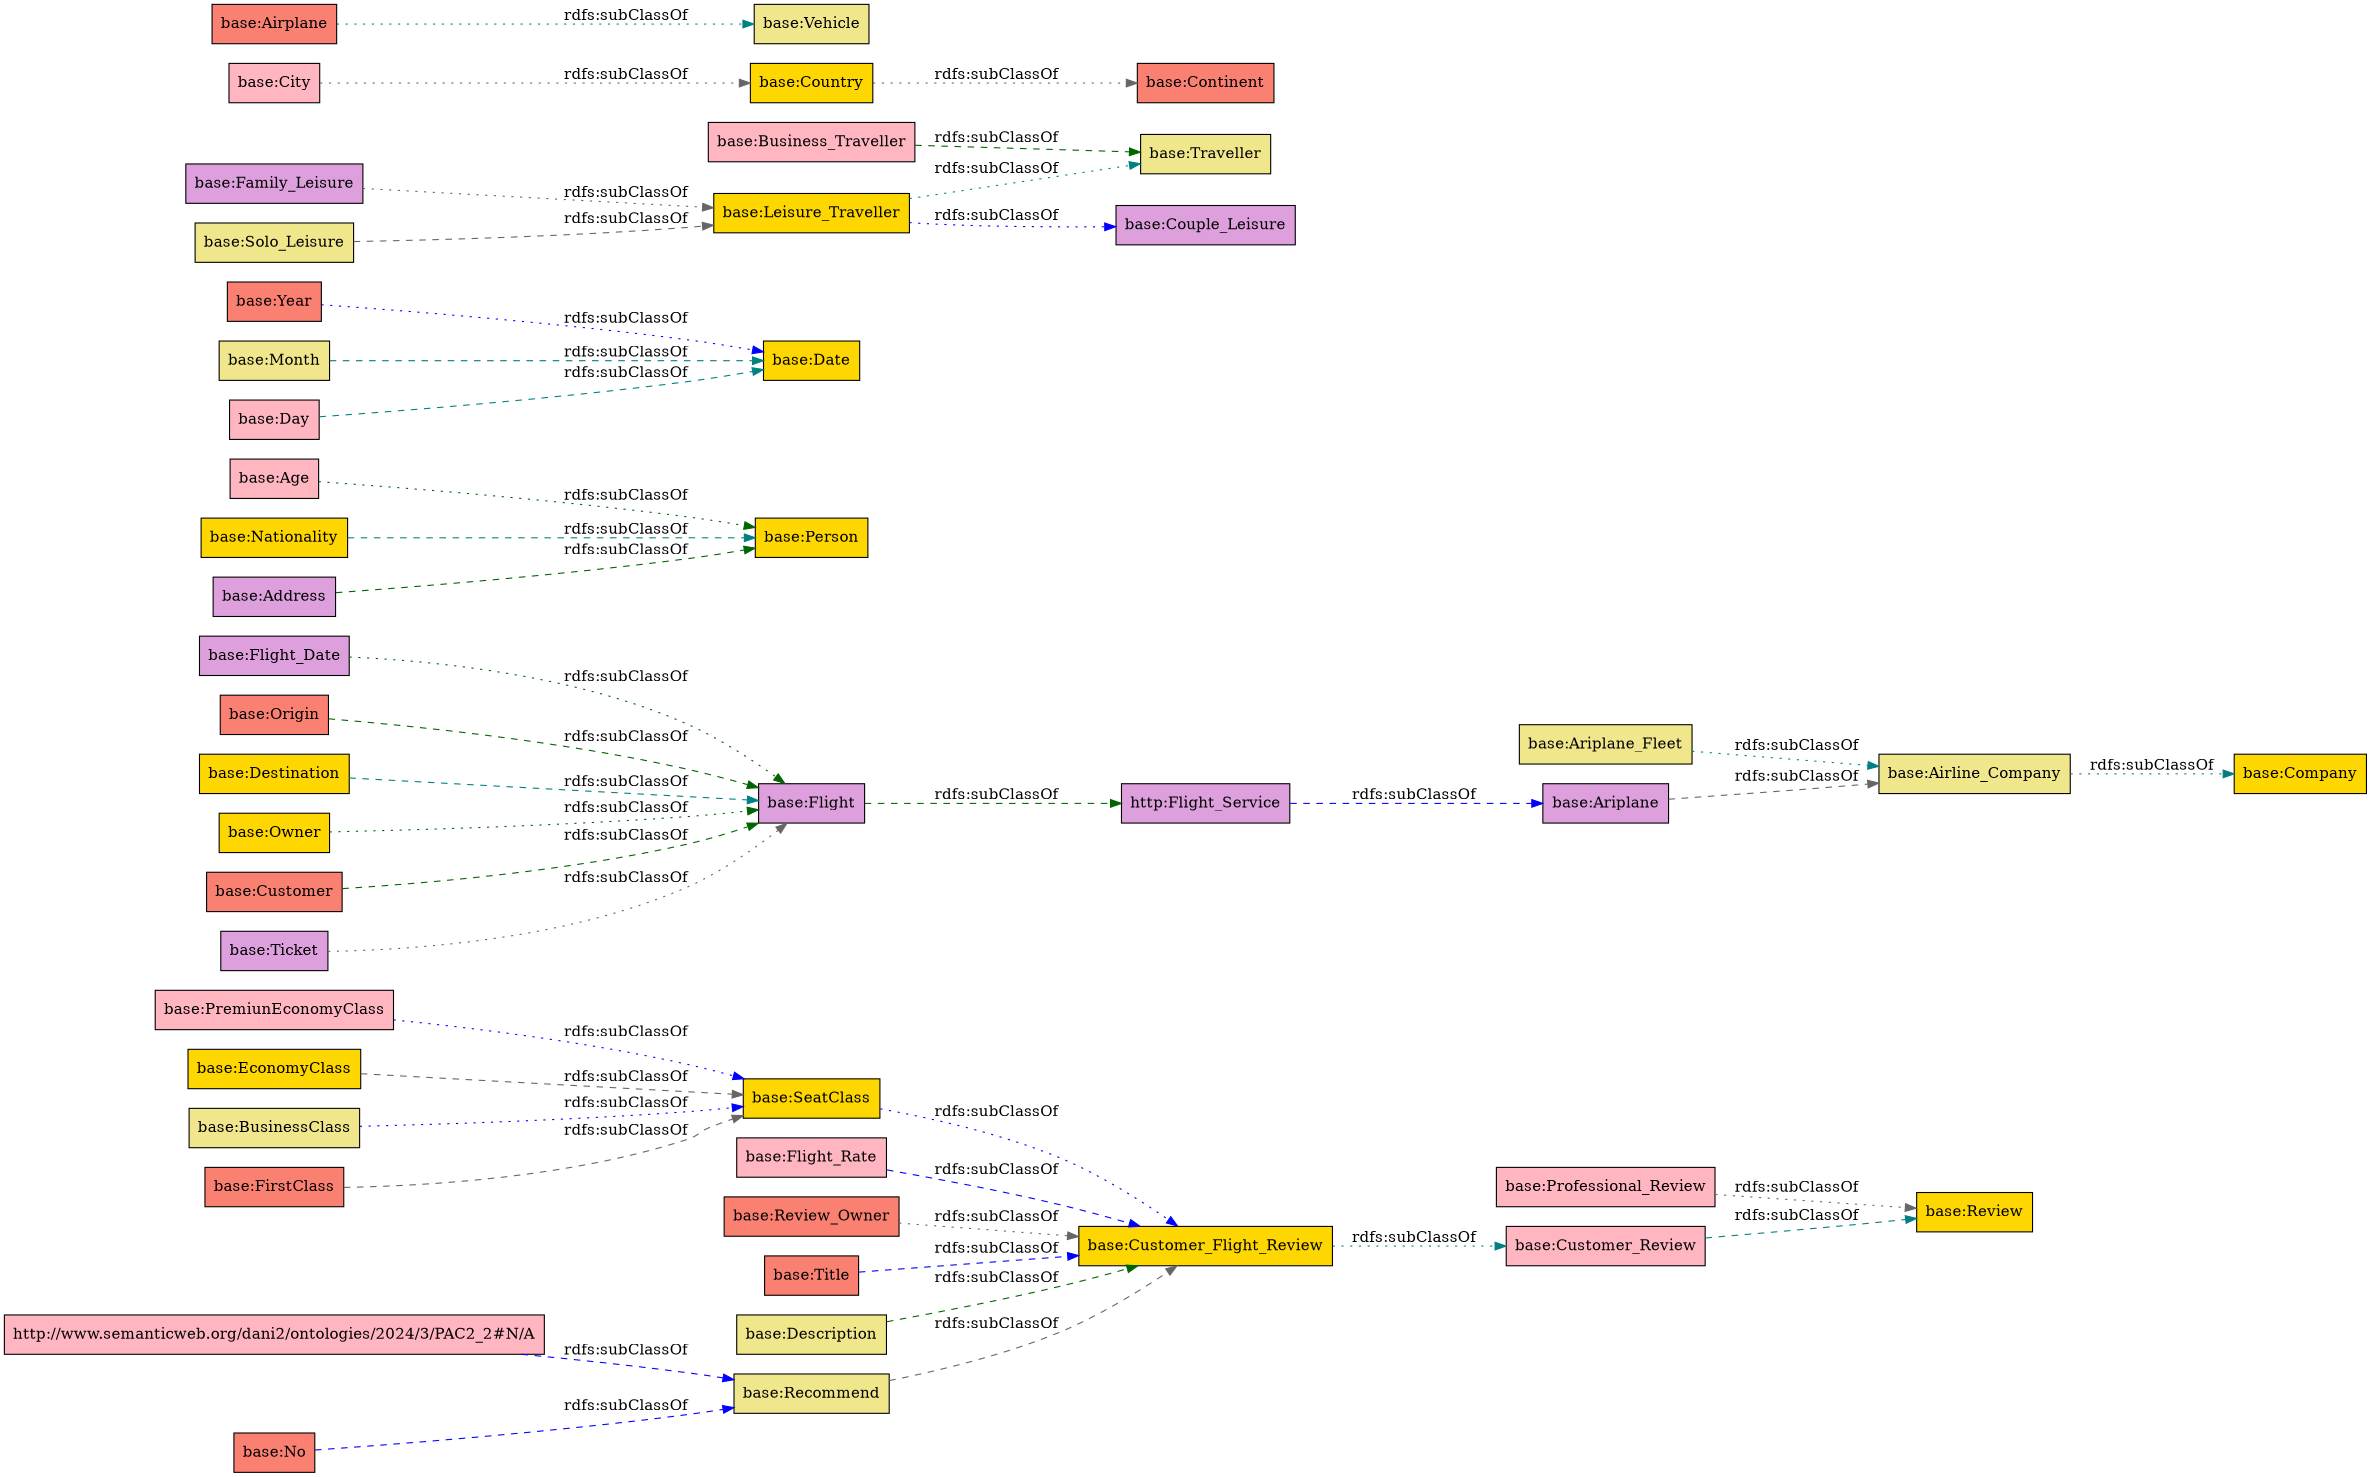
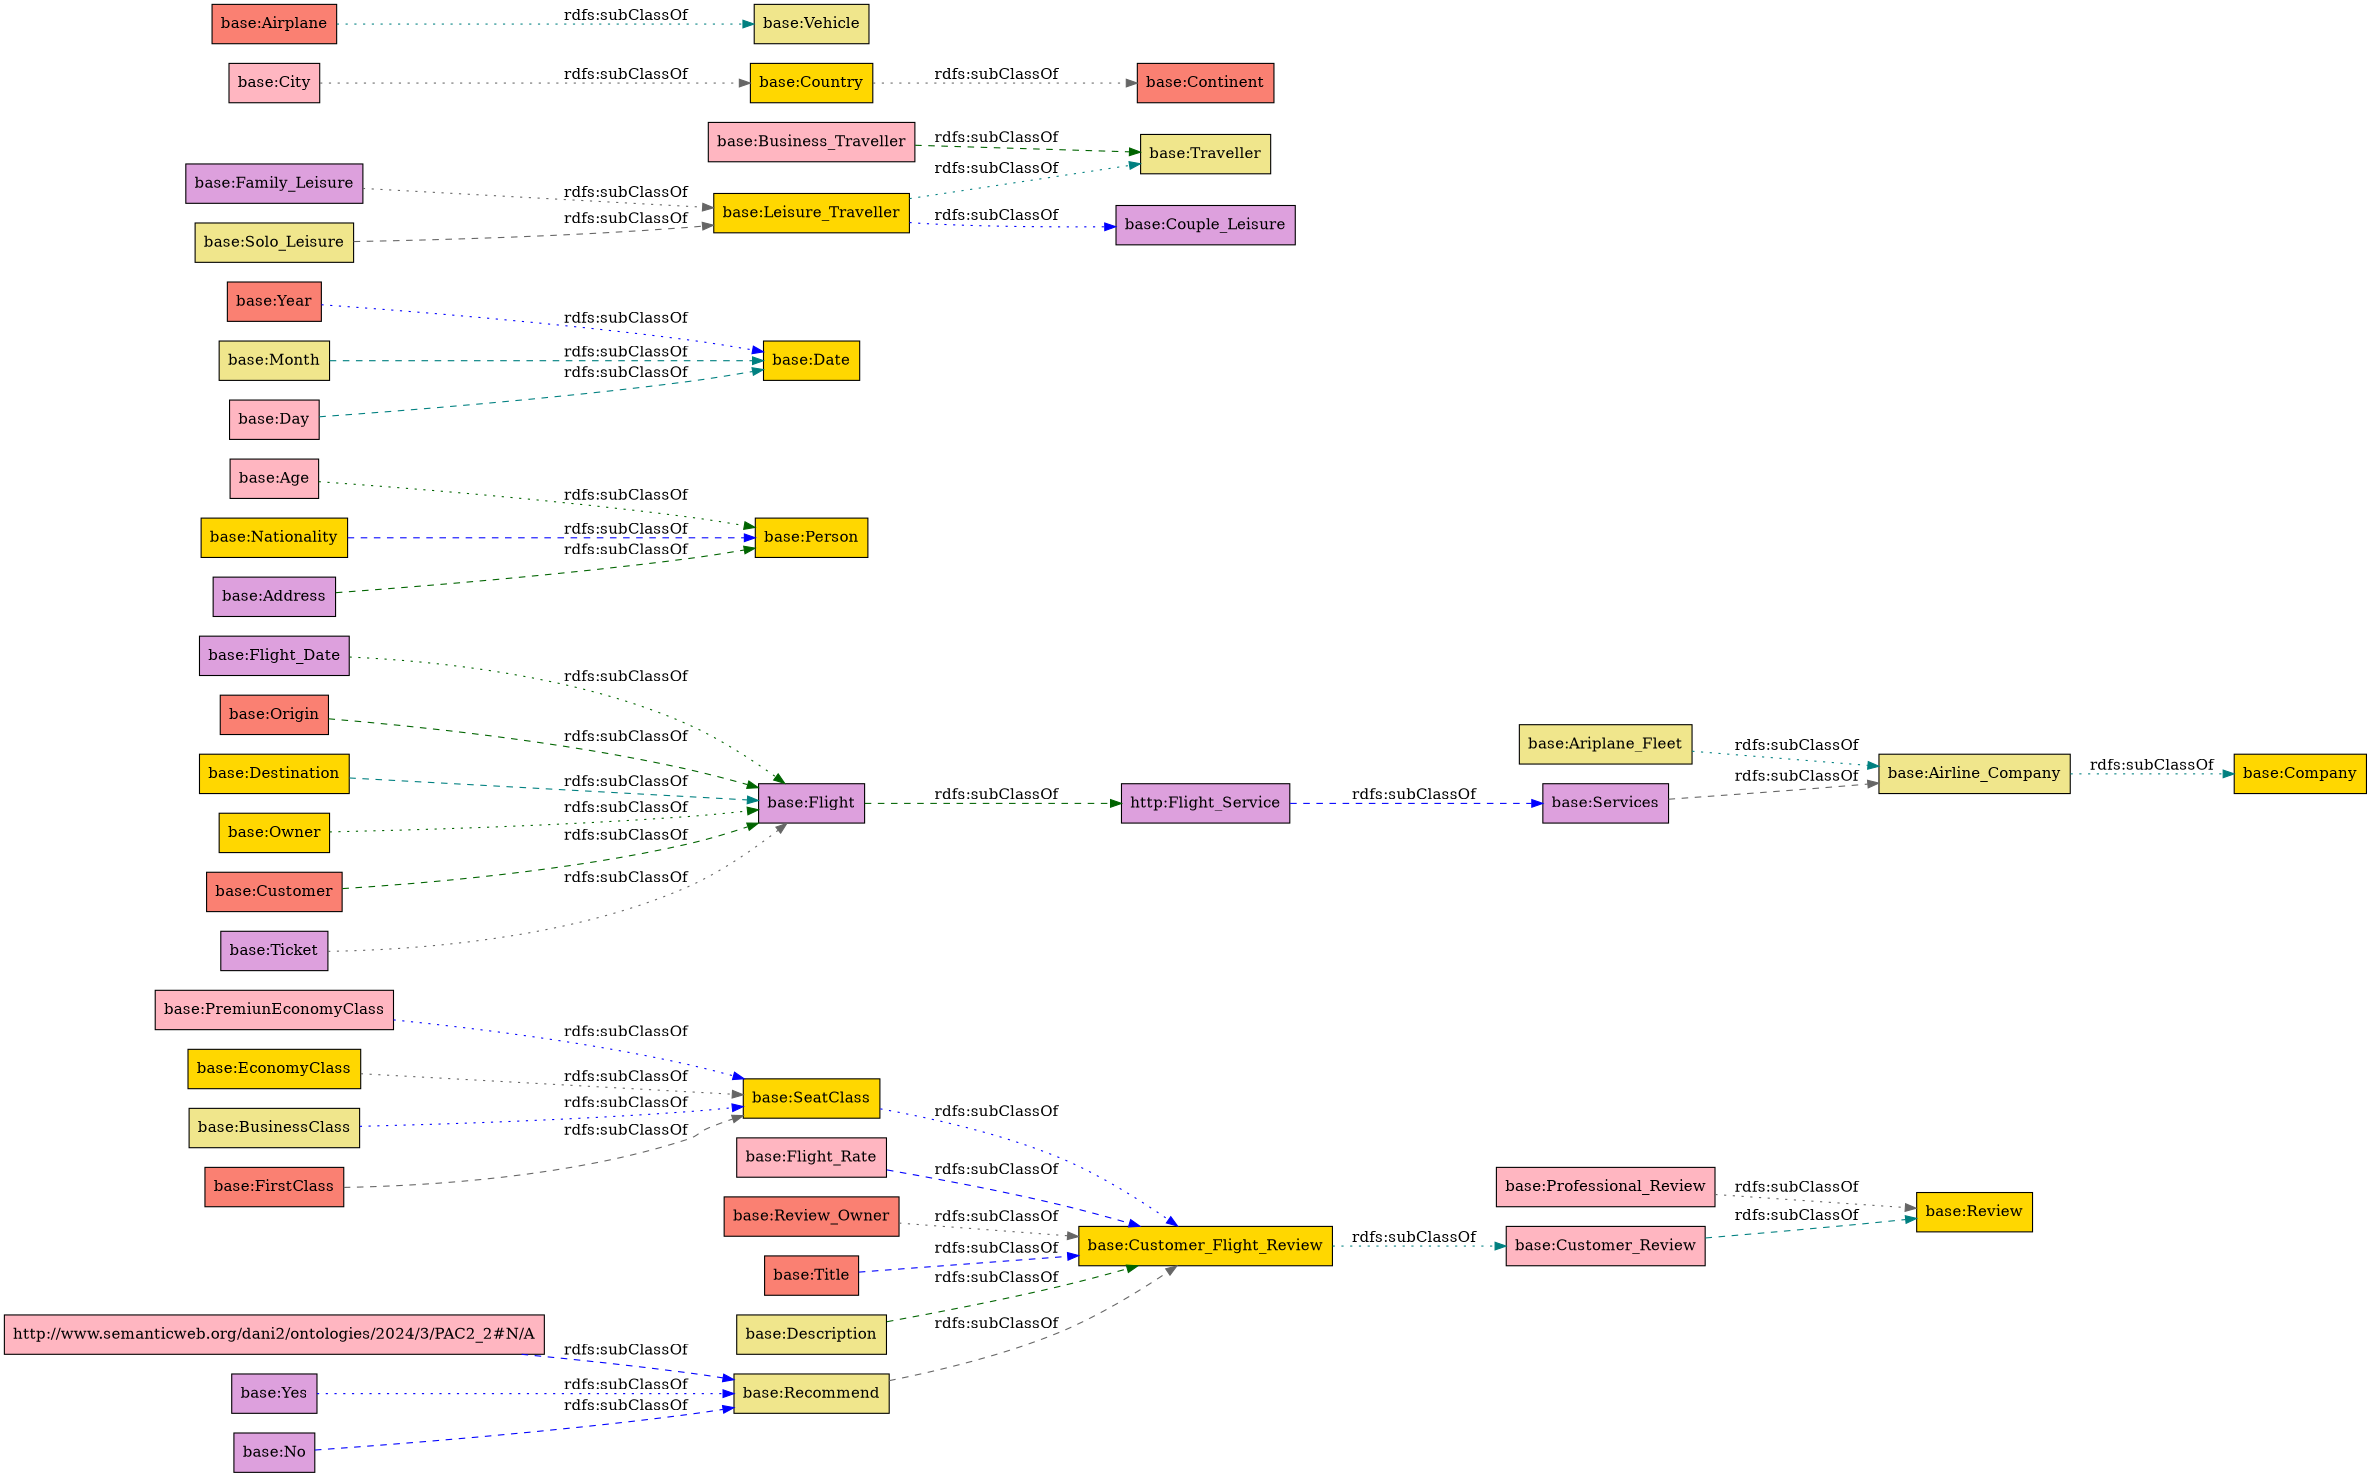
edge "base:Nationality" -> "base:Person": color teal -> blue
node "base:Ariplane": label "base:Ariplane" -> "base:Services"
edge "base:EconomyClass" -> "base:SeatClass": style dashed -> dotted
node "base:Yes": added
node "base:No": fillcolor salmon -> plum
